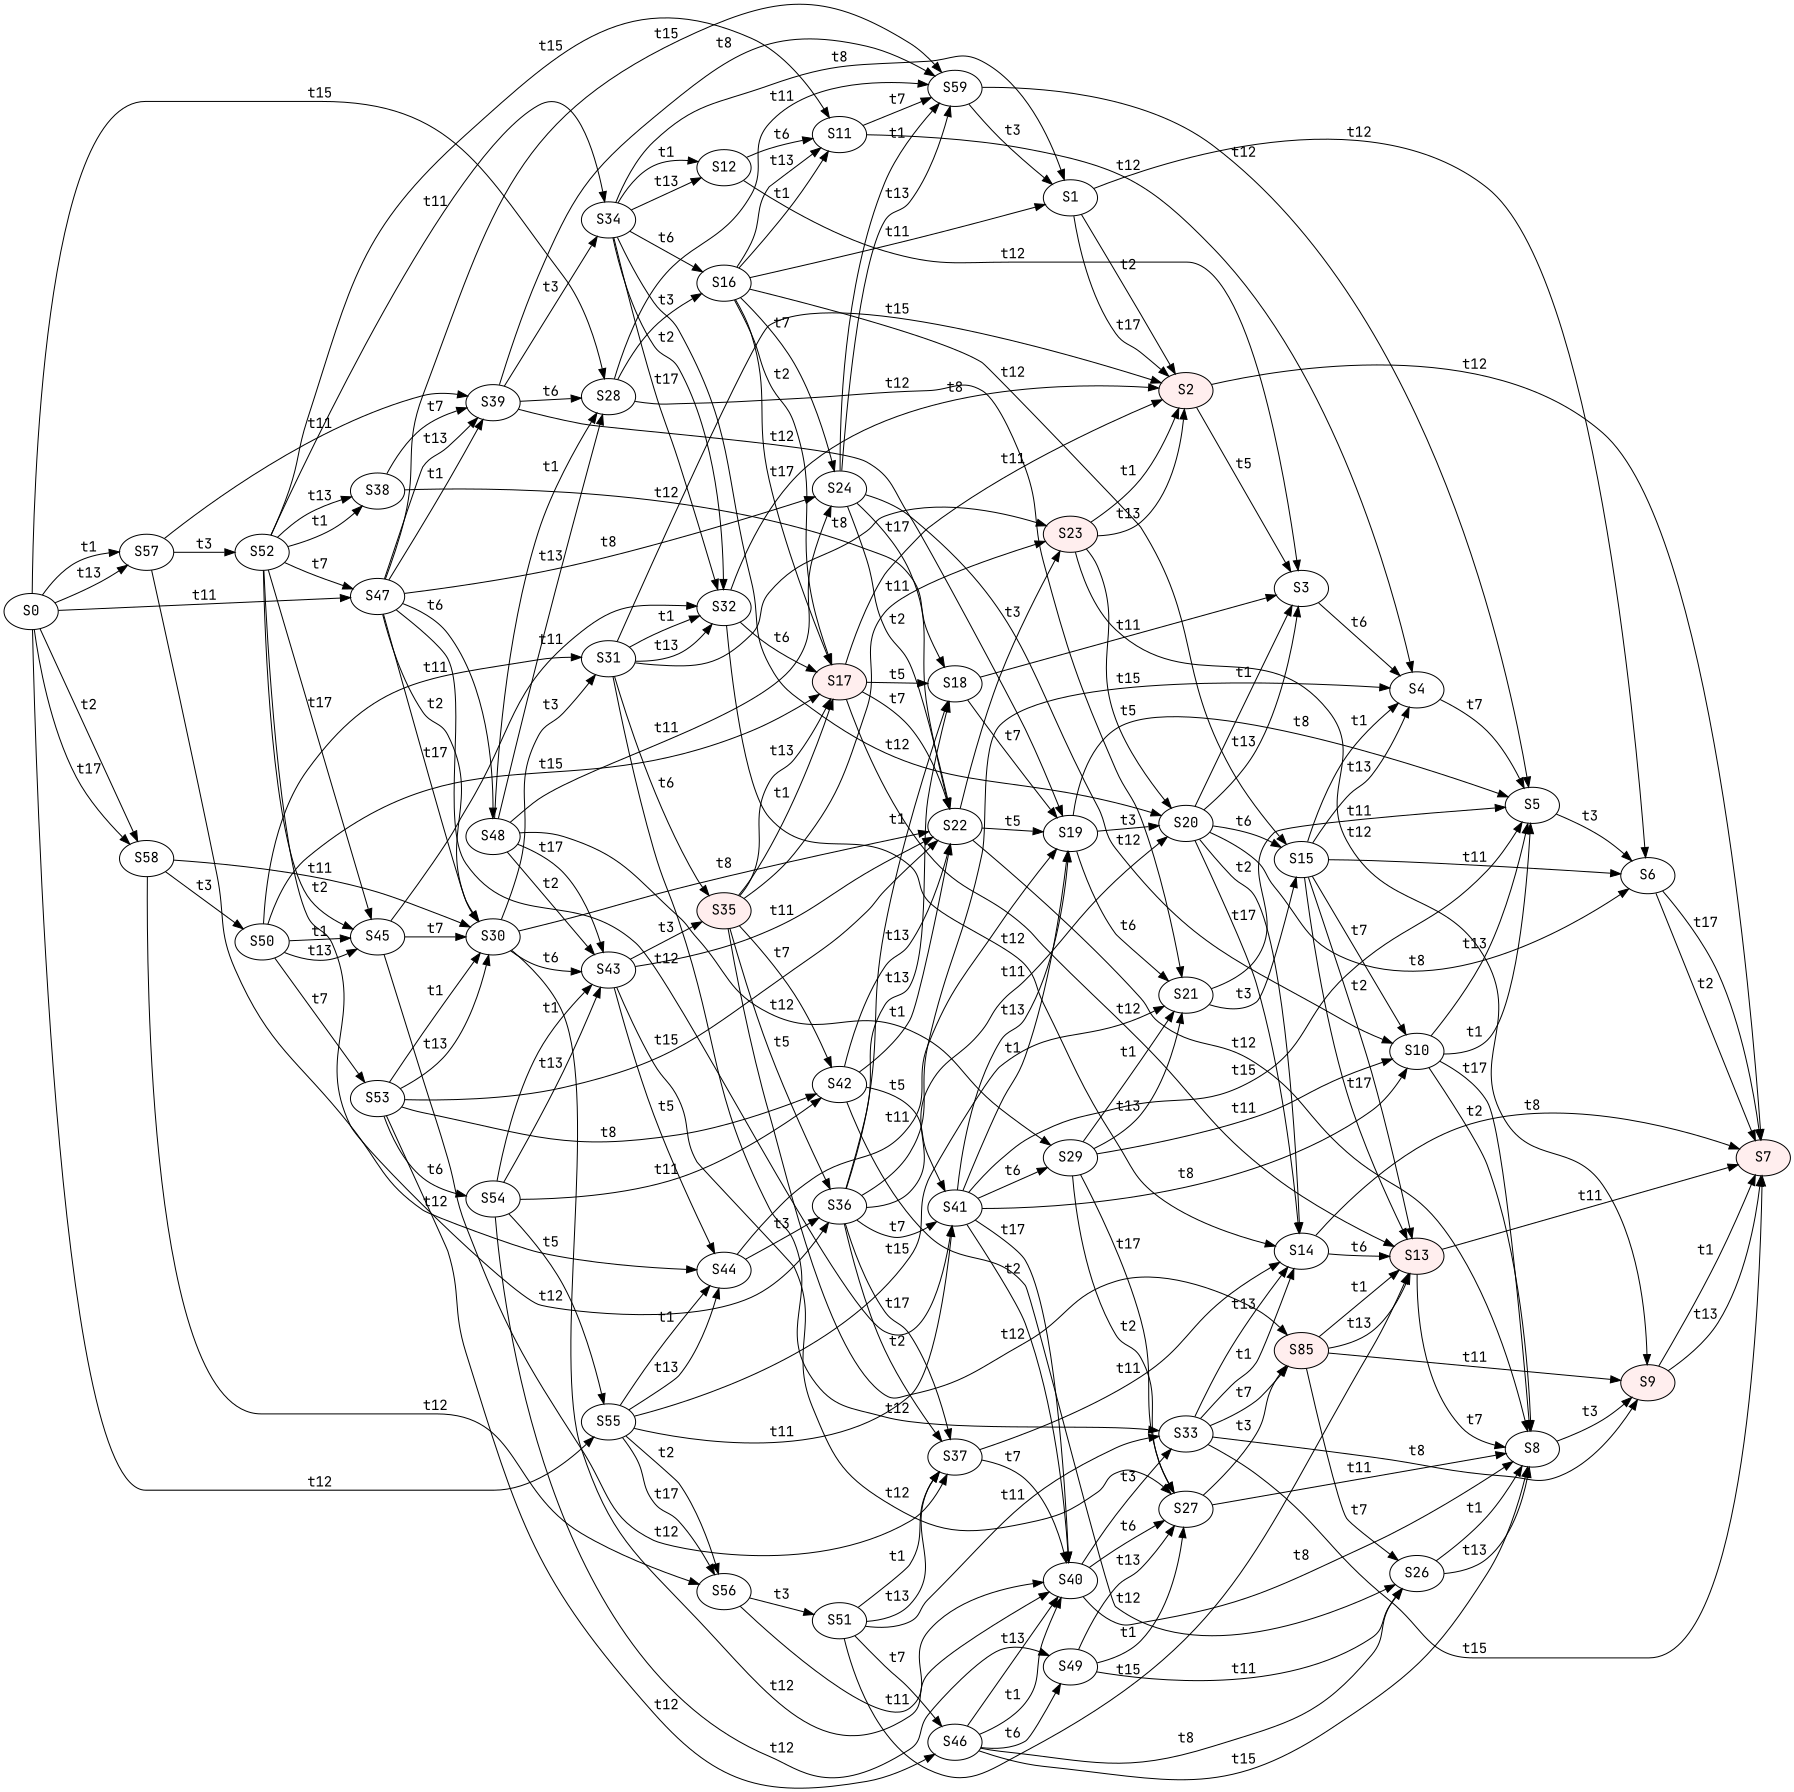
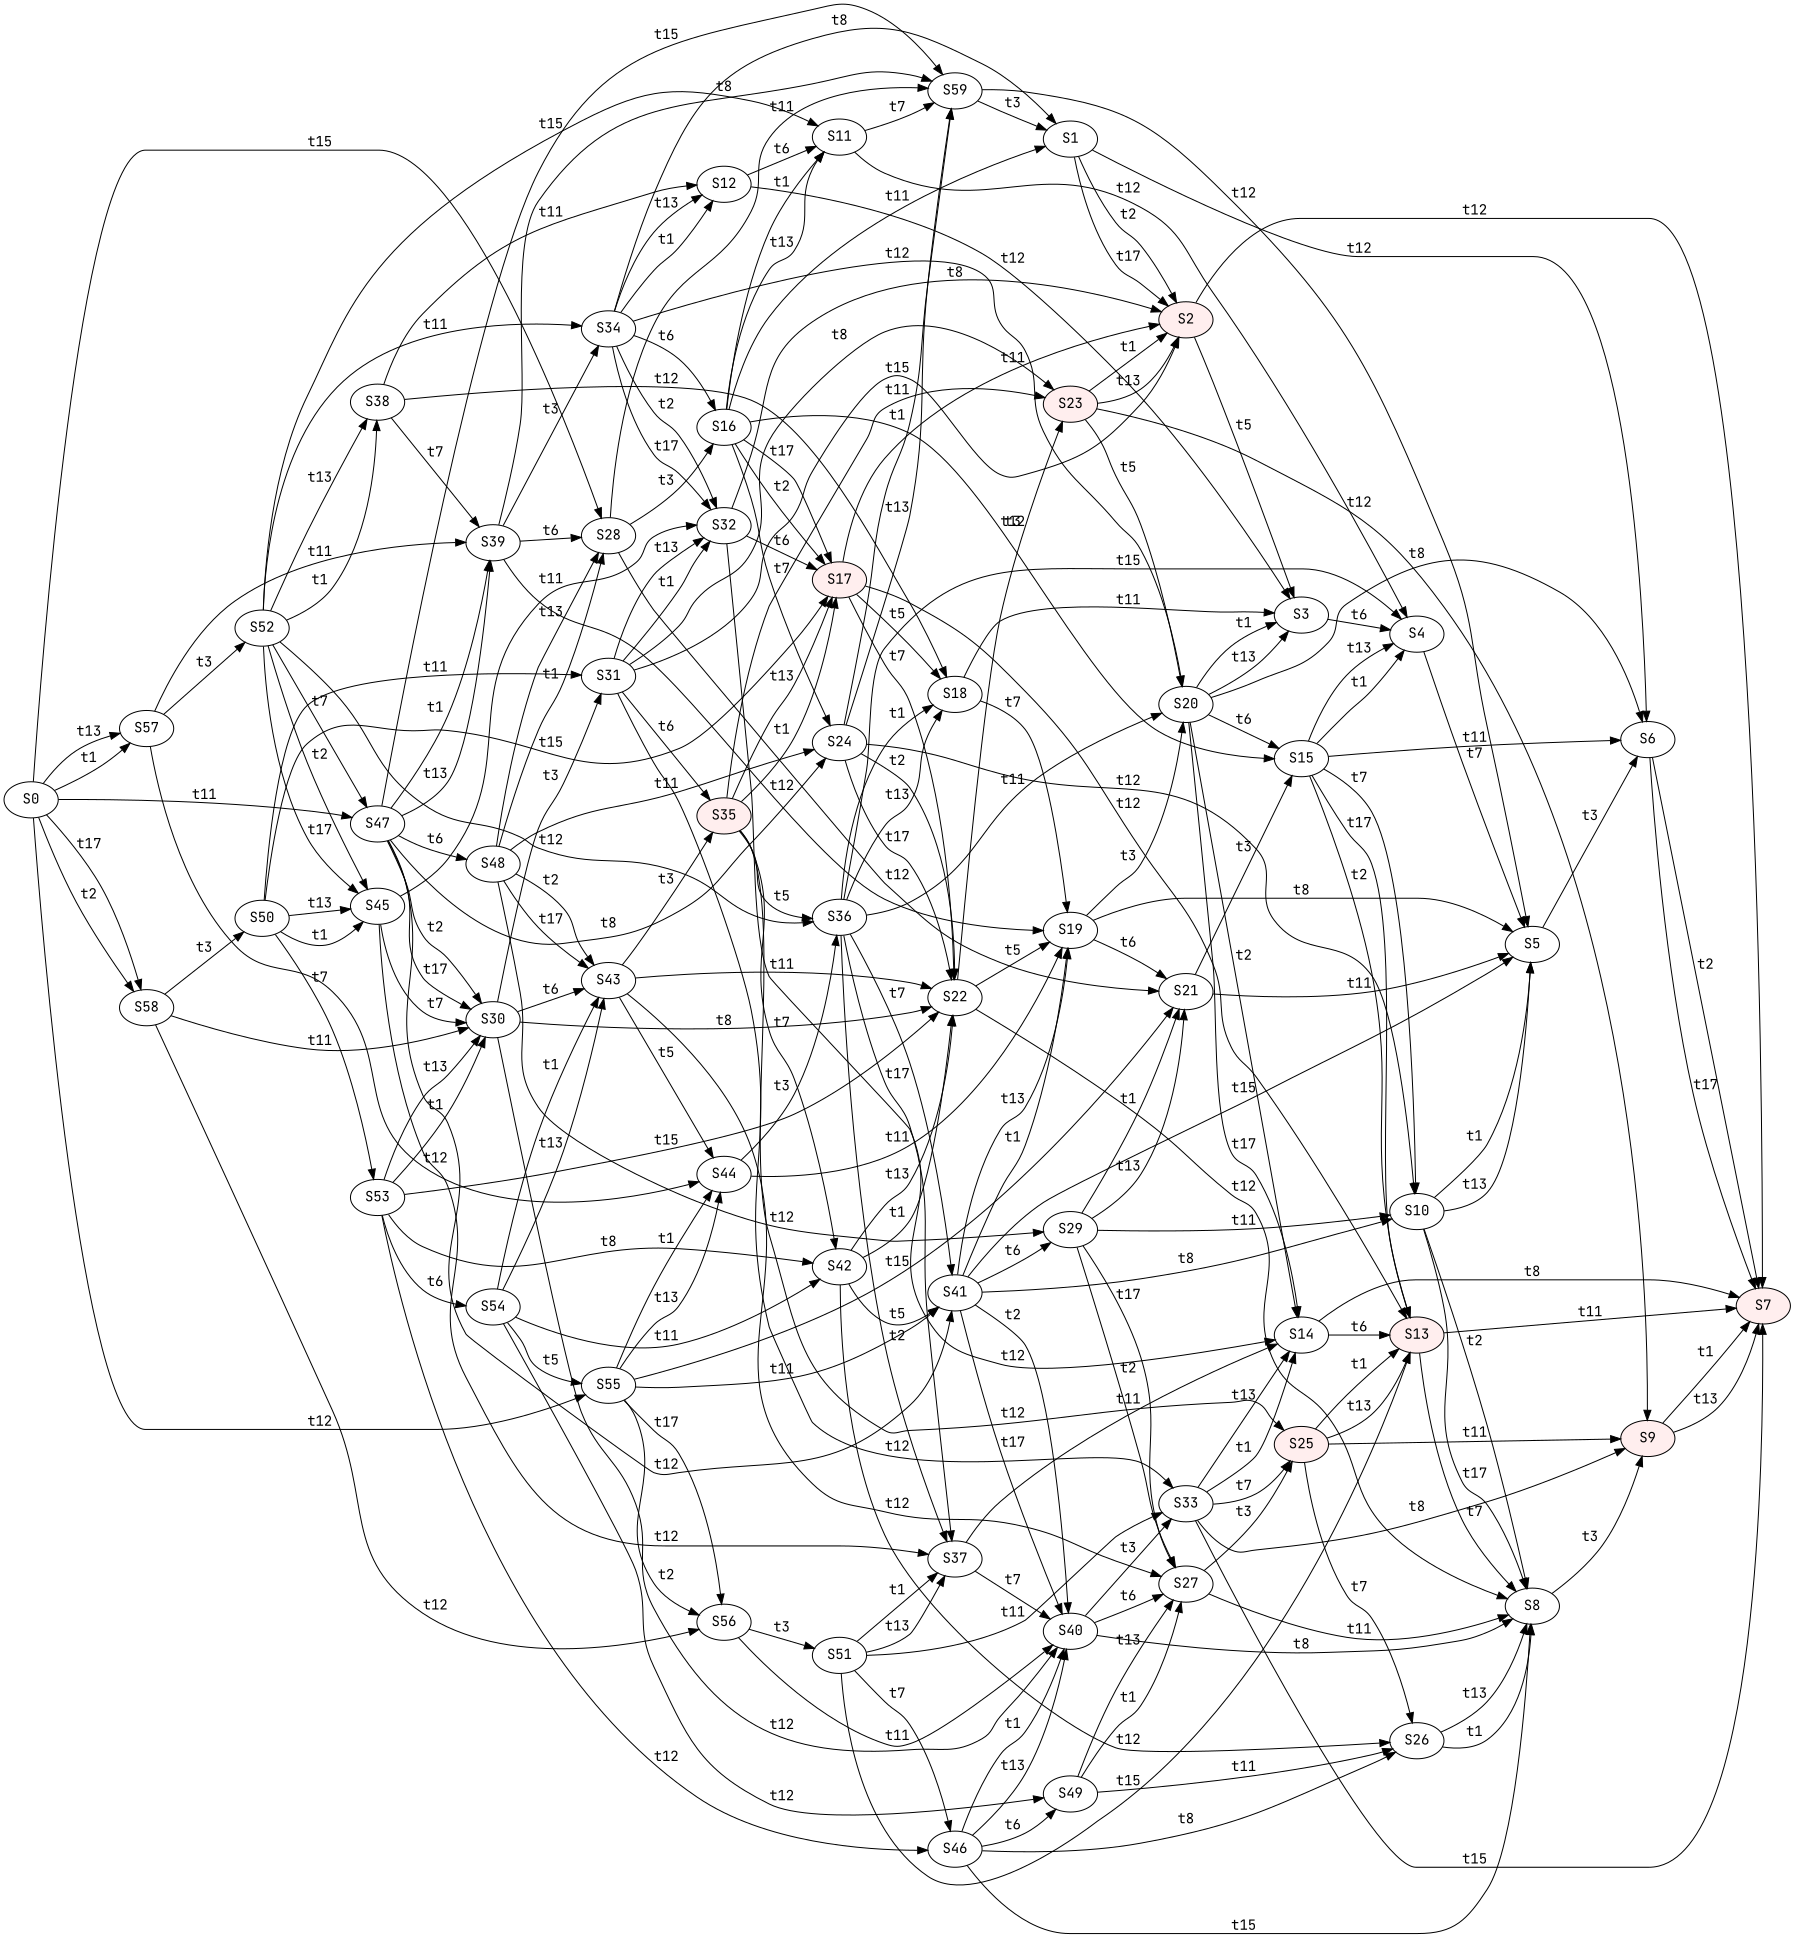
edge "S38" -> "S12": added, label "t11"
node "S85": label "S85" -> "S25"
